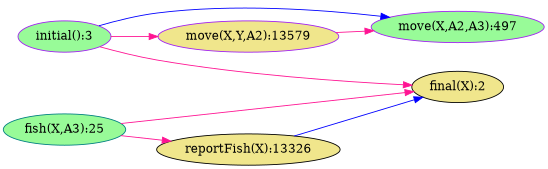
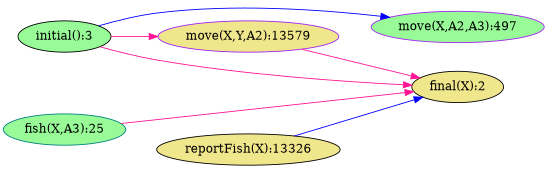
edge "move(X,Y,A2):13579" -> "move(X,A2,A3):497": now "move(X,Y,A2):13579" -> "final(X):2"
node "initial():3": color purple -> black
edge "fish(X,A3):25" -> "reportFish(X):13326": removed
